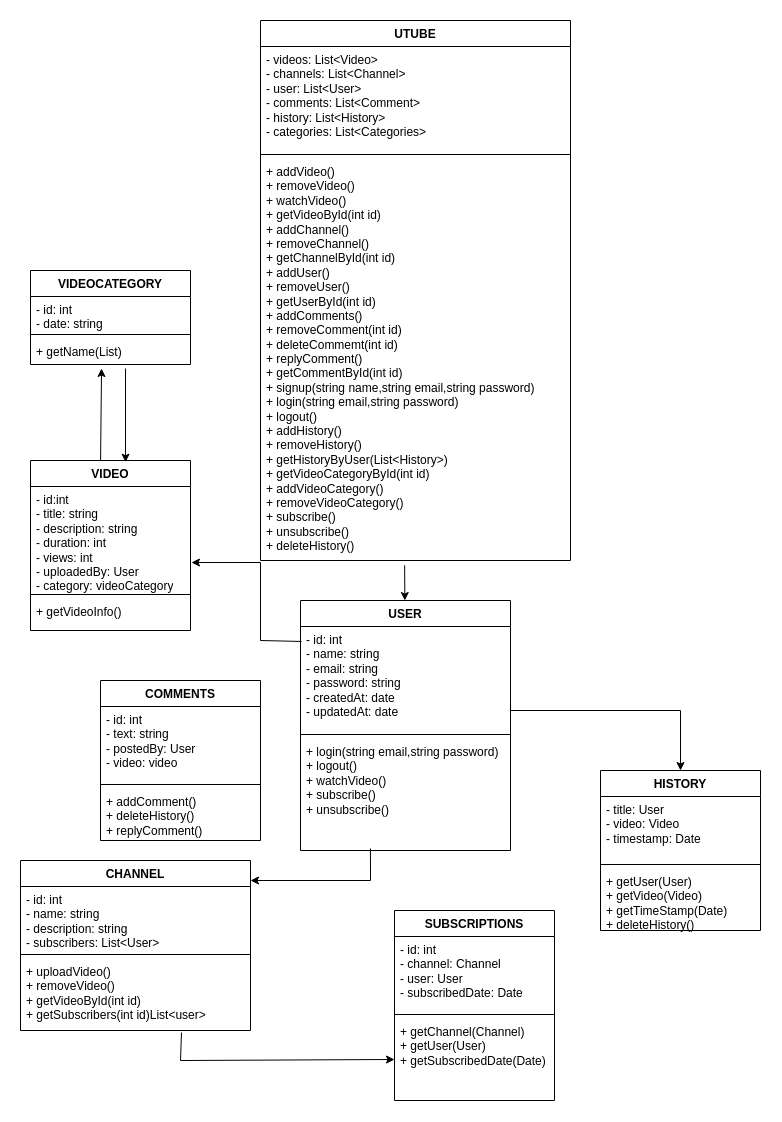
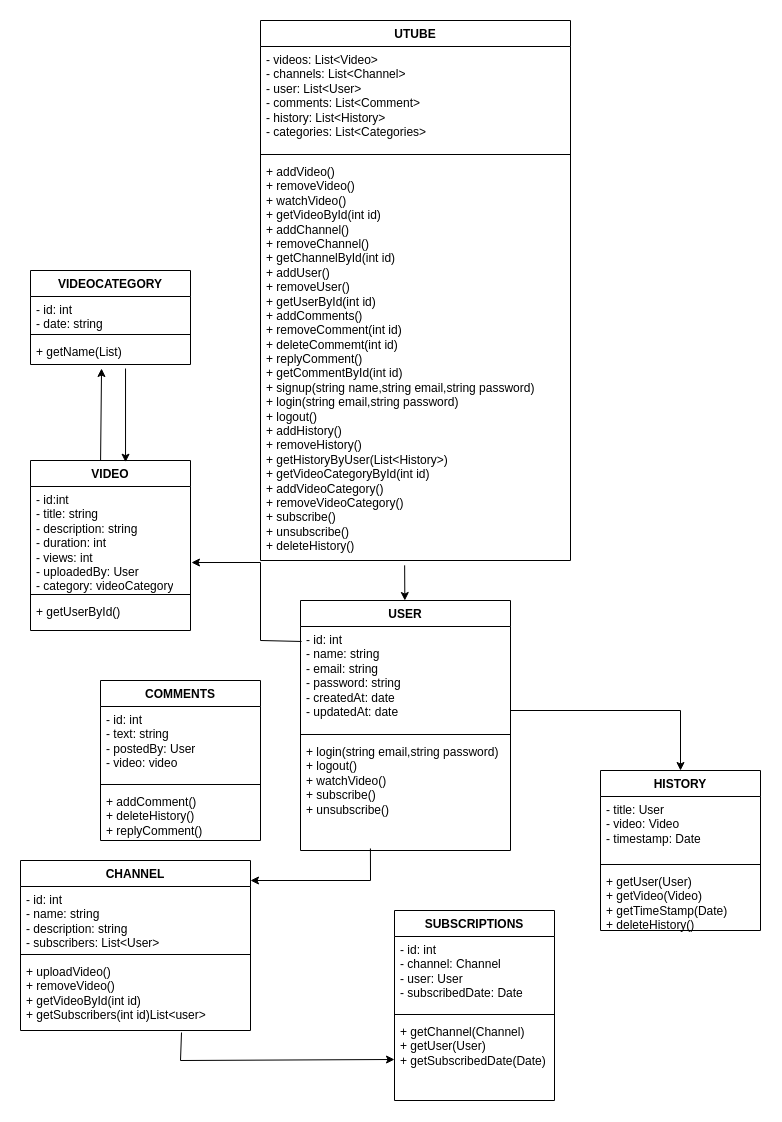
node "+ getVideoInfo()": label "+ getVideoInfo()" -> "+ getUserById()"
